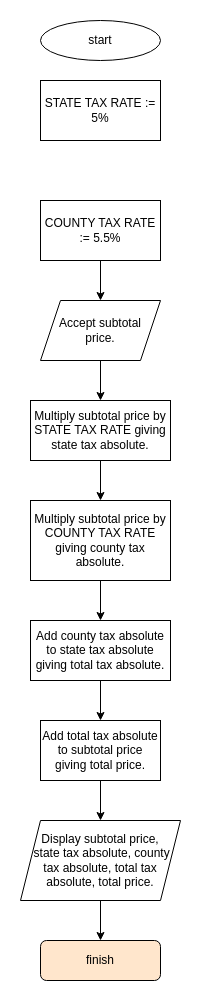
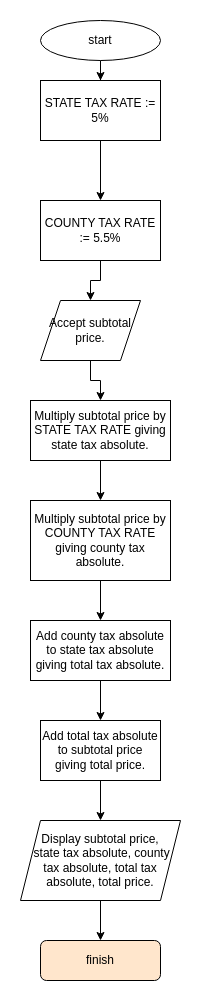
edge "start" -> "STATE TAX RATE := 5%": added
edge "STATE TAX RATE := 5%" -> "COUNTY TAX RATE := 5.5%": added
node "Accept subtotal price.": size 120x60 -> 100x60
